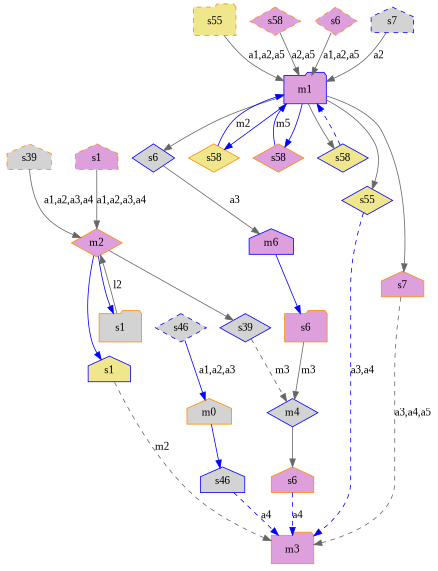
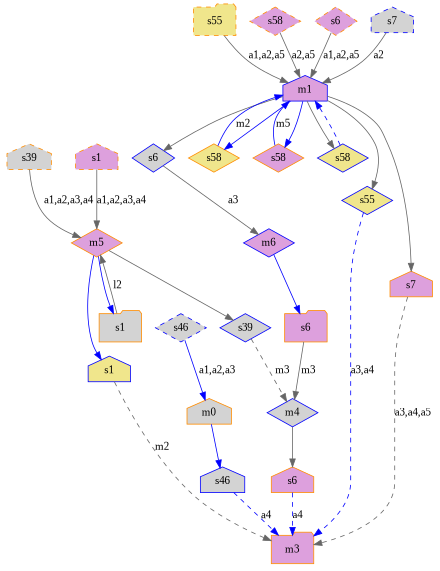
node "m1": shape folder -> house
node "m2": label "m2" -> "m5"
node "m6": shape house -> diamond
